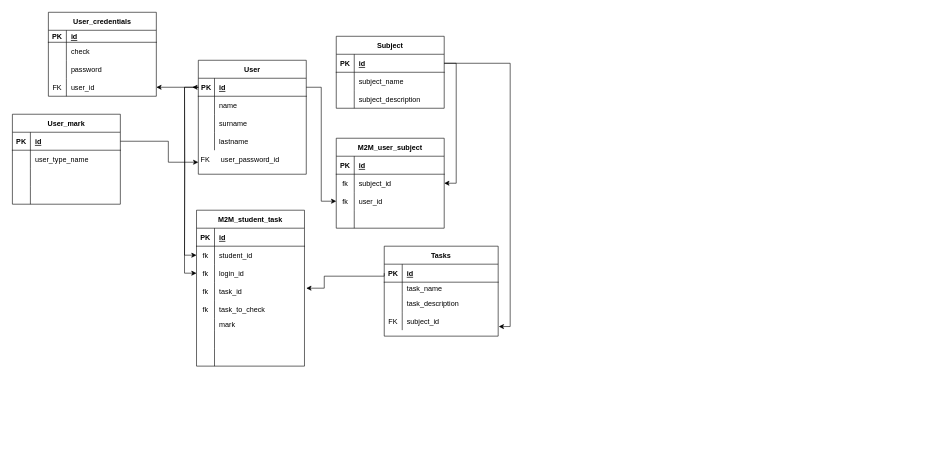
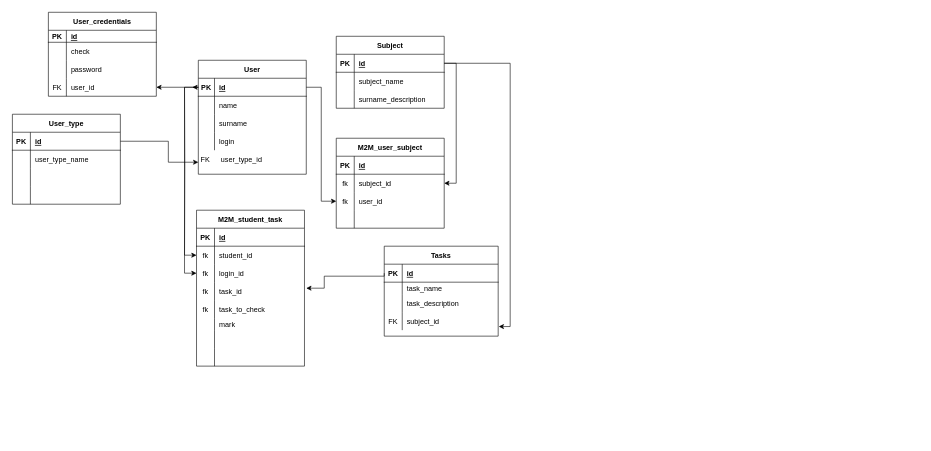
node "subject_description": label "subject_description" -> "surname_description"
node "User_mark": label "User_mark" -> "User_type"
node "lastname": label "lastname" -> "login"
node "user_password_id": label "user_password_id" -> "user_type_id"
